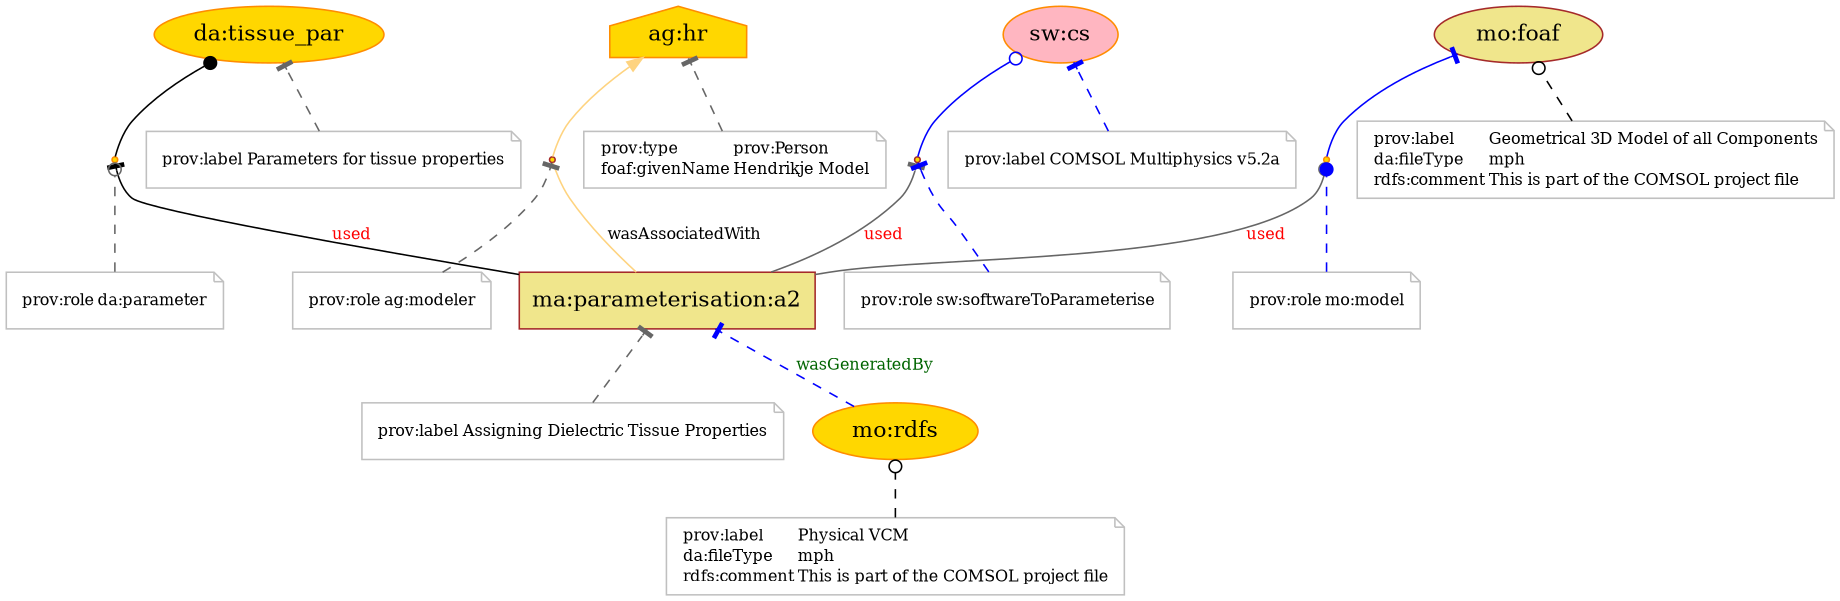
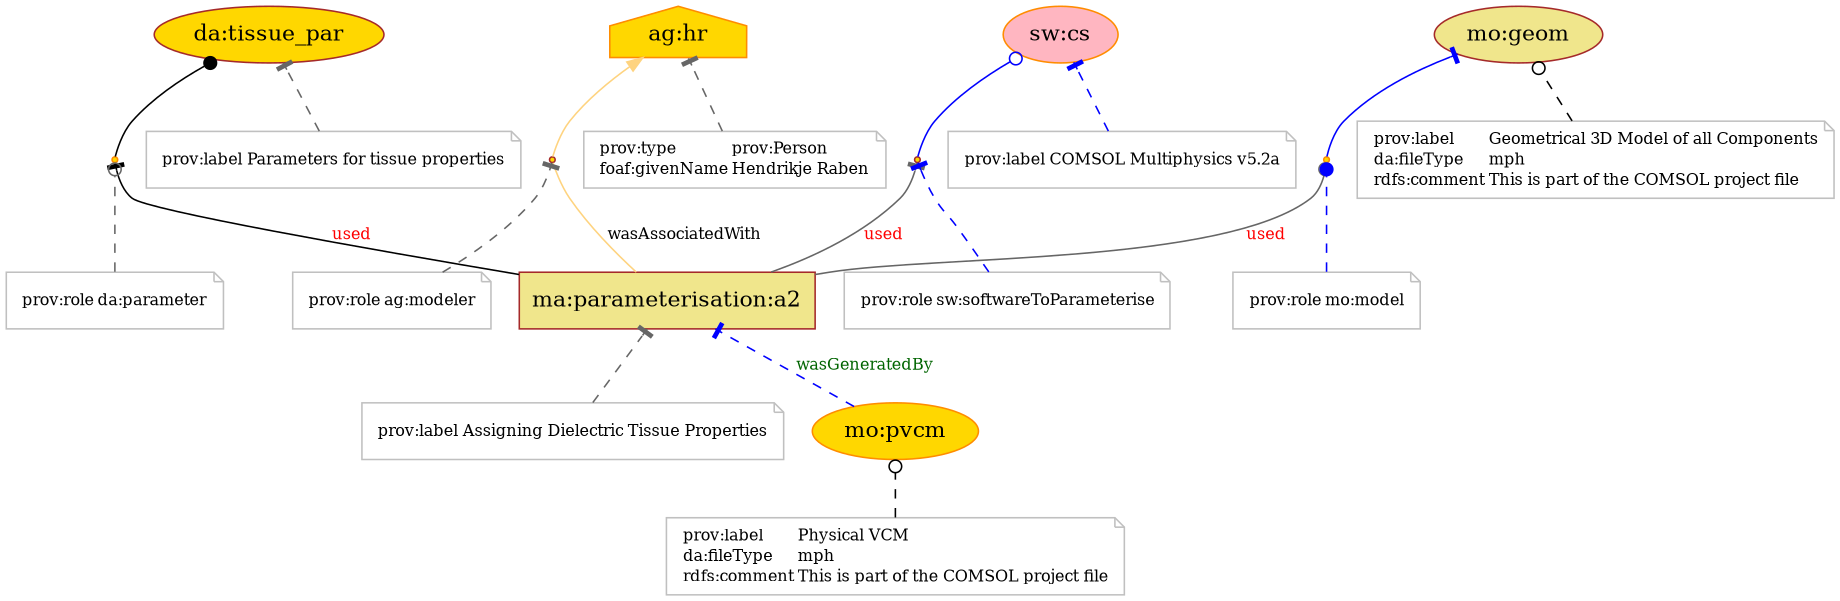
node "da:tissue_par": color darkorange -> brown
node "mo:foaf": label "mo:foaf" -> "mo:geom"
node "prov:type": text "Hendrikje Model" -> "Hendrikje Raben"
node "mo:rdfs": label "mo:rdfs" -> "mo:pvcm"
